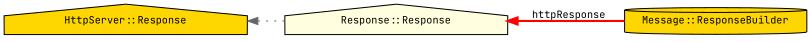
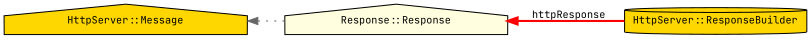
node "HttpServer::Response": label "HttpServer::Response" -> "HttpServer::Message"
node "Message::ResponseBuilder": label "Message::ResponseBuilder" -> "HttpServer::ResponseBuilder"
